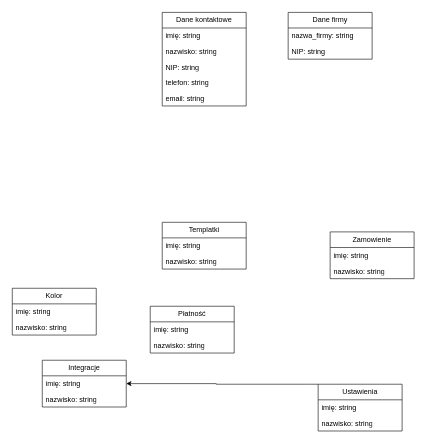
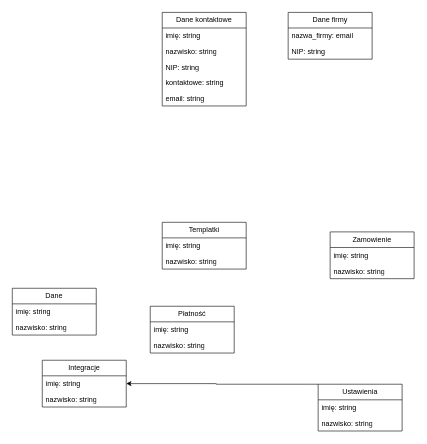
node "nazwa_firmy: string": label "nazwa_firmy: string" -> "nazwa_firmy: email"
node "telefon: string": label "telefon: string" -> "kontaktowe: string"
node "Kolor": label "Kolor" -> "Dane"
